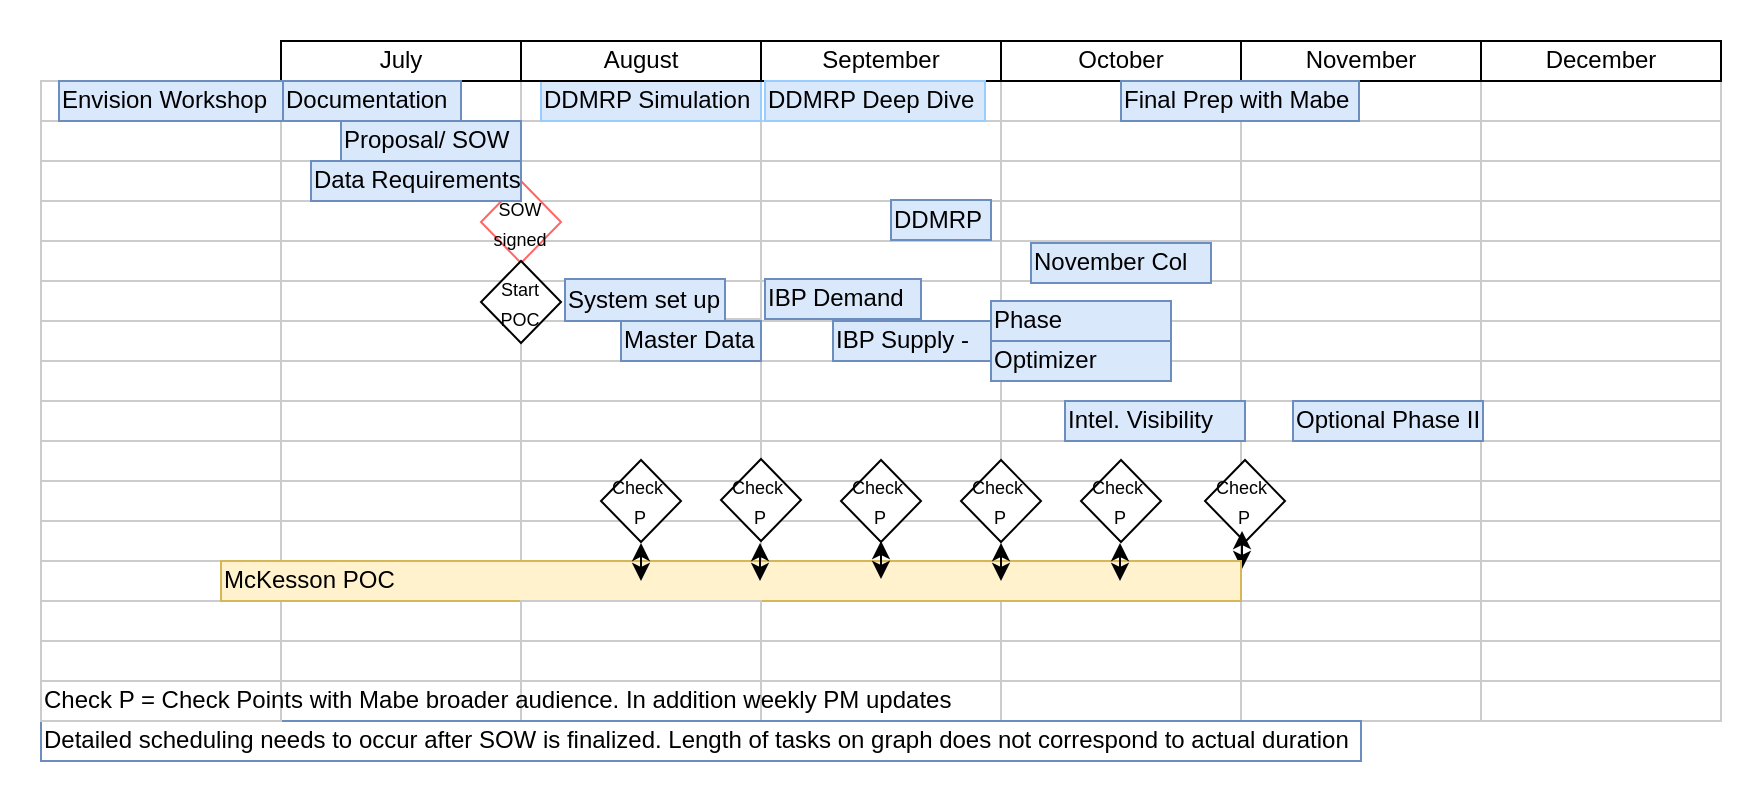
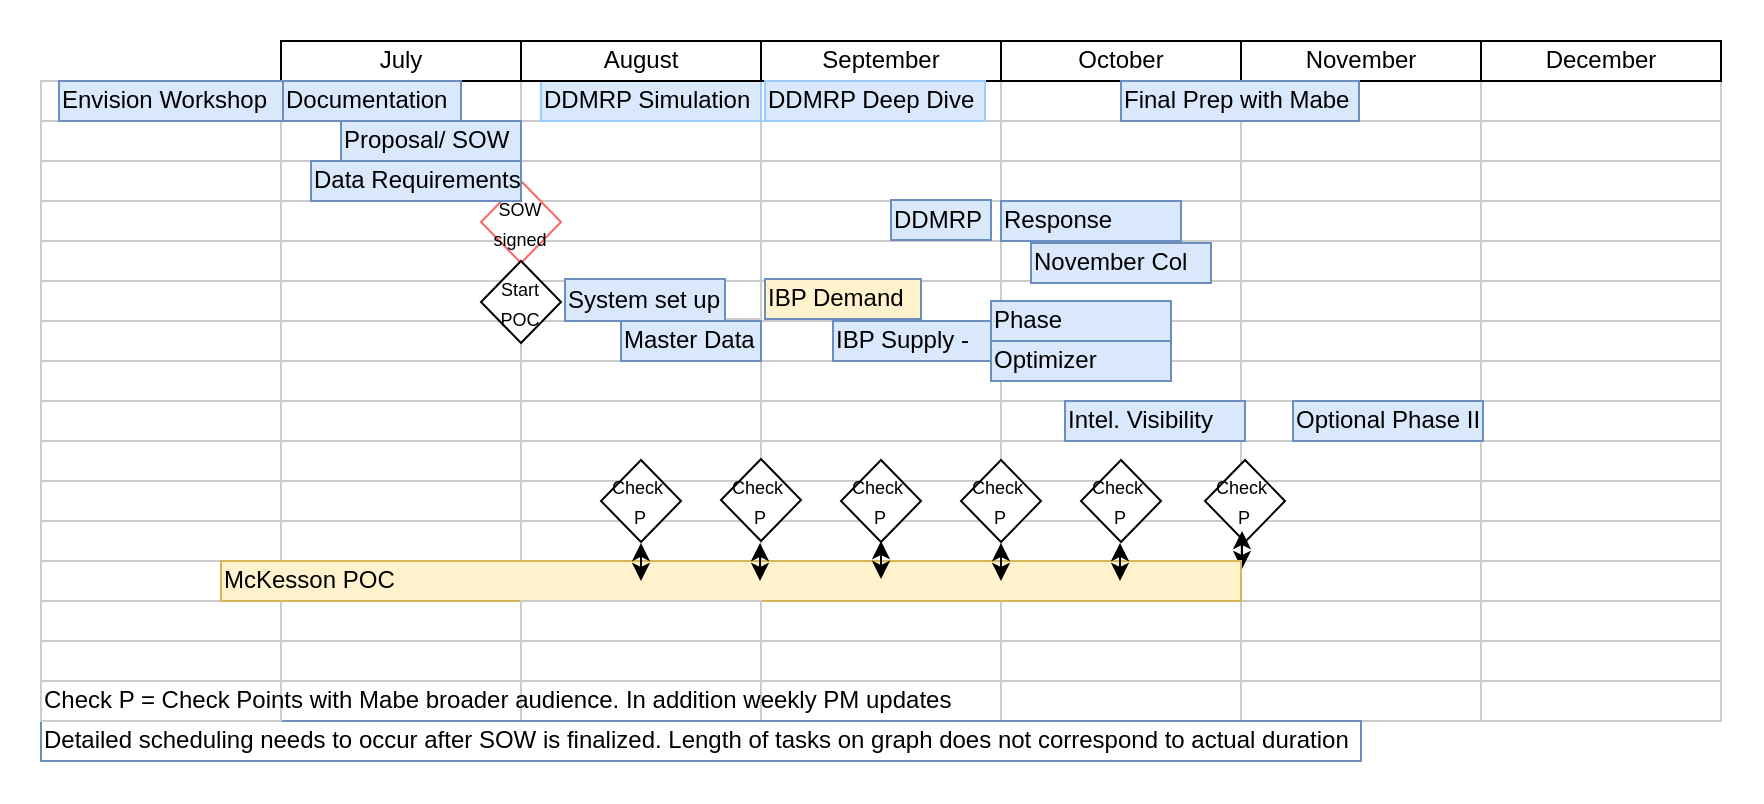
node "Response": added
node "IBP Demand": fillcolor #dae8fc -> #fff2cc
